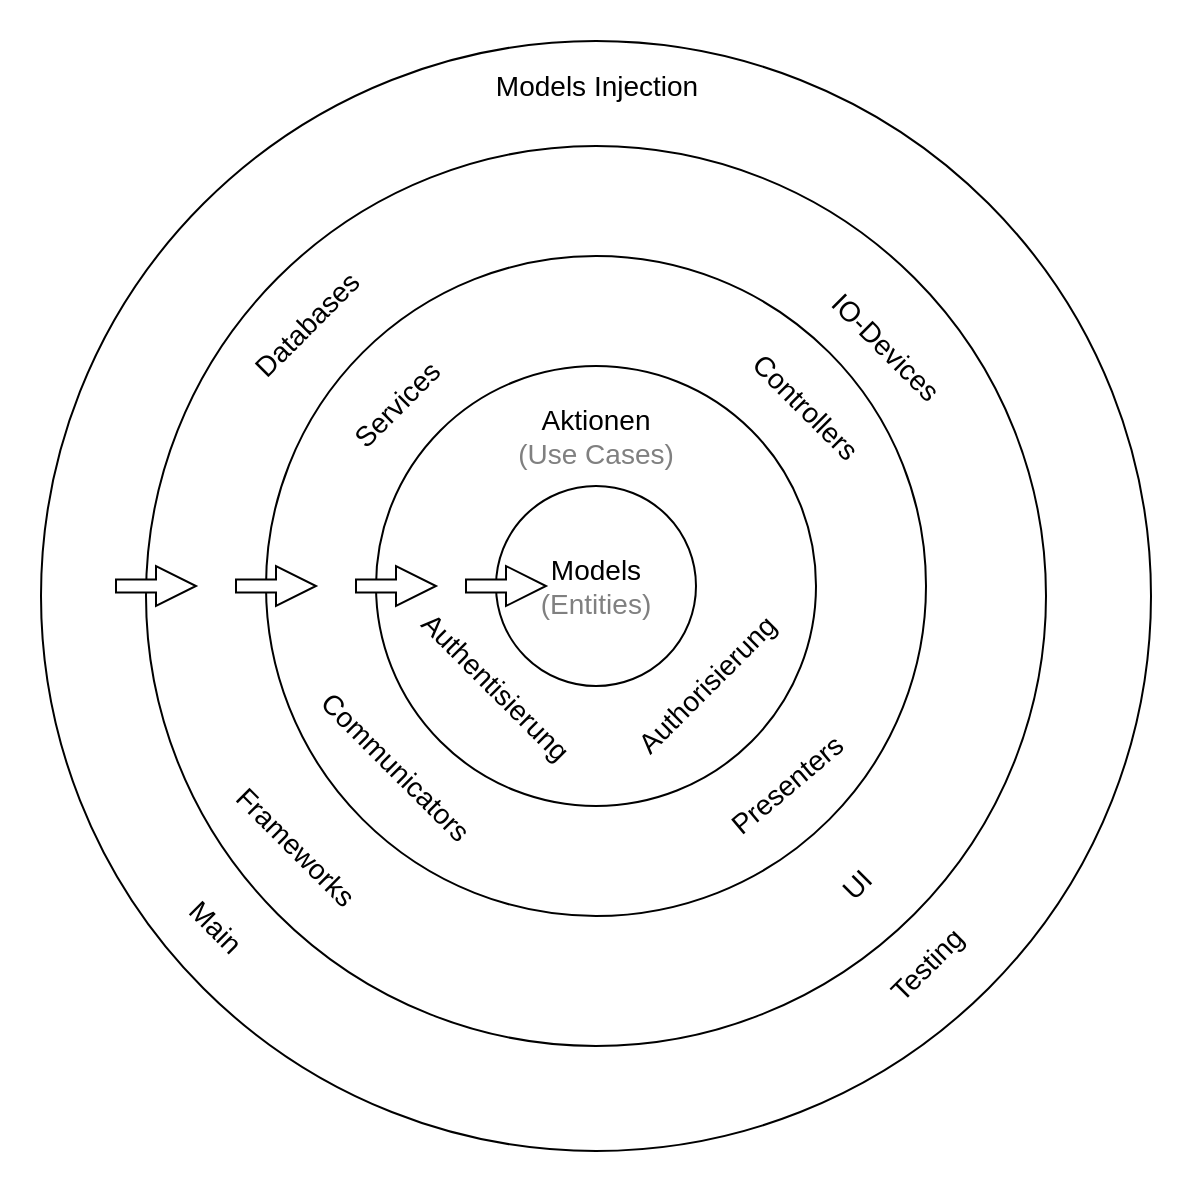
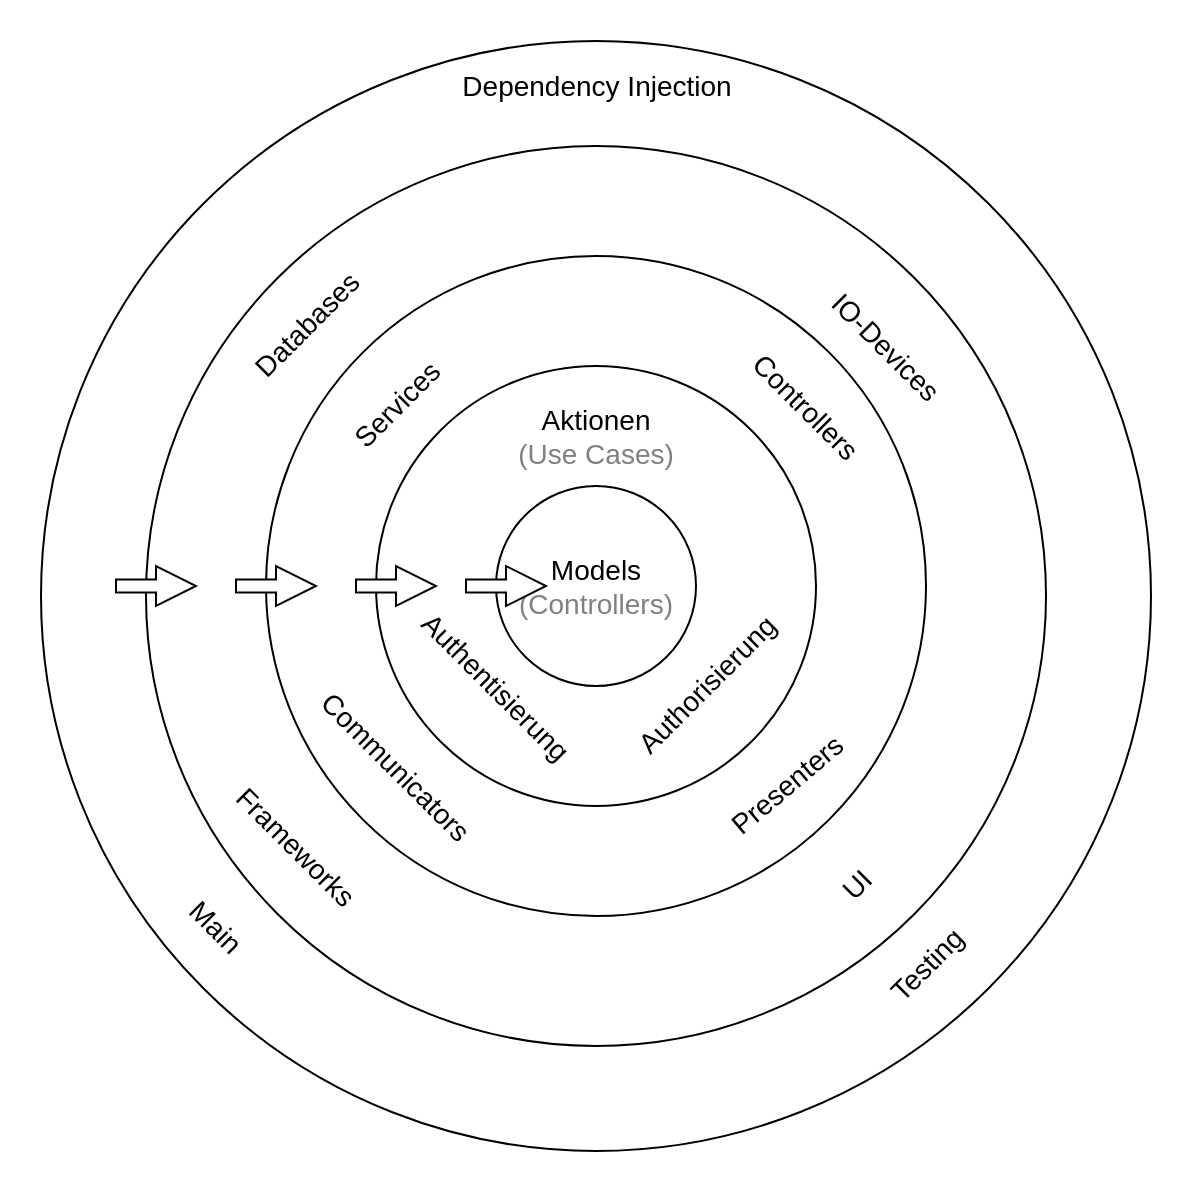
node "Models Injection": label "Models Injection" -> "Dependency Injection"
node "Models(Entities)": label "Models(Entities)" -> "Models(Controllers)"
